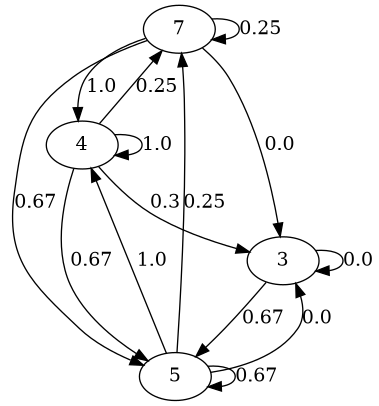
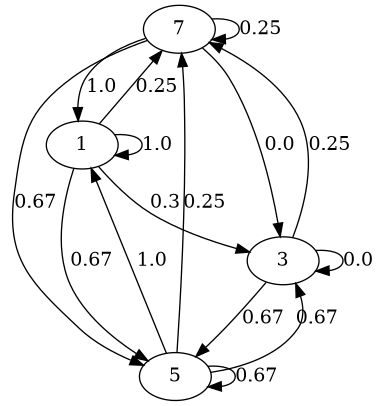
edge "3" -> "7": added, label "0.25"
node "4": label "4" -> "1"
edge "5" -> "3": label "0.0" -> "0.67"
